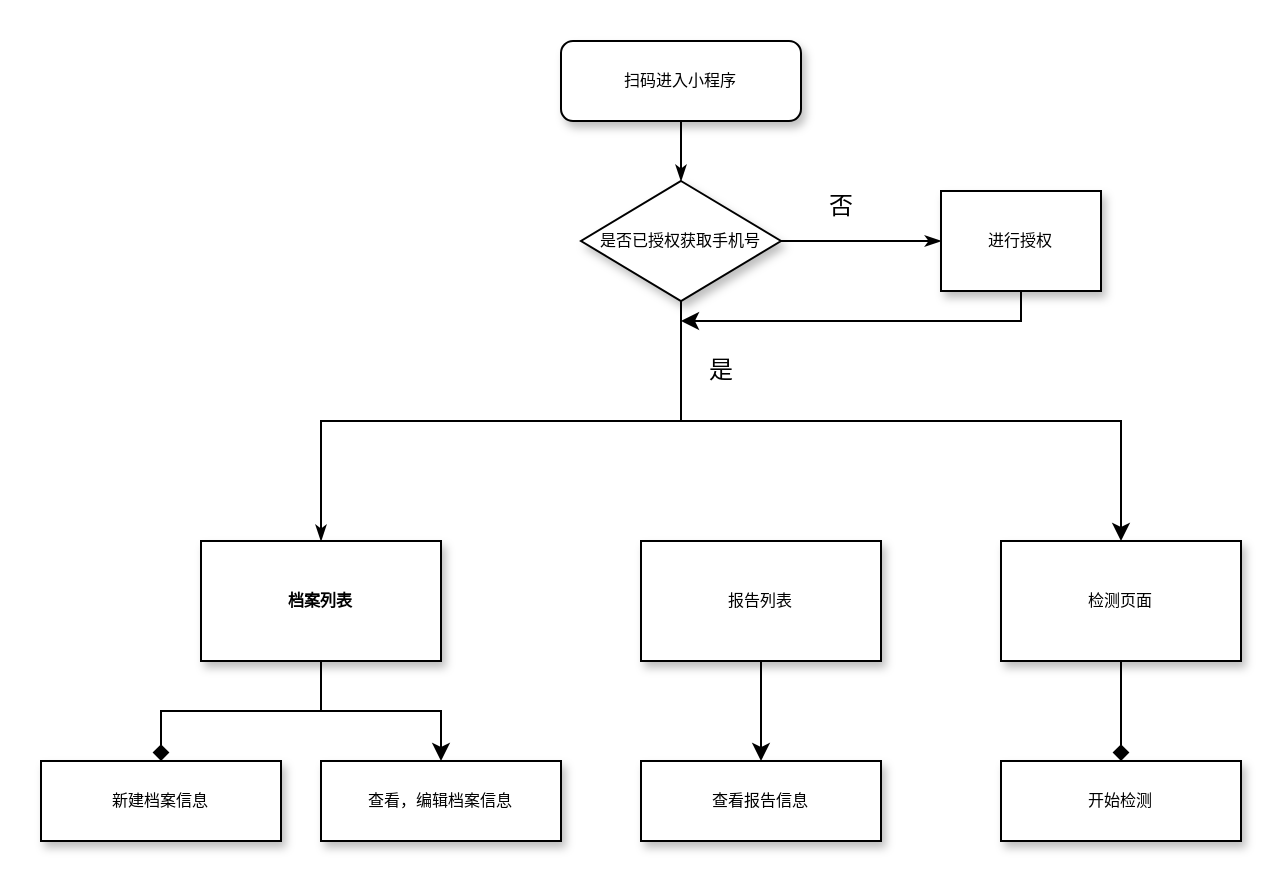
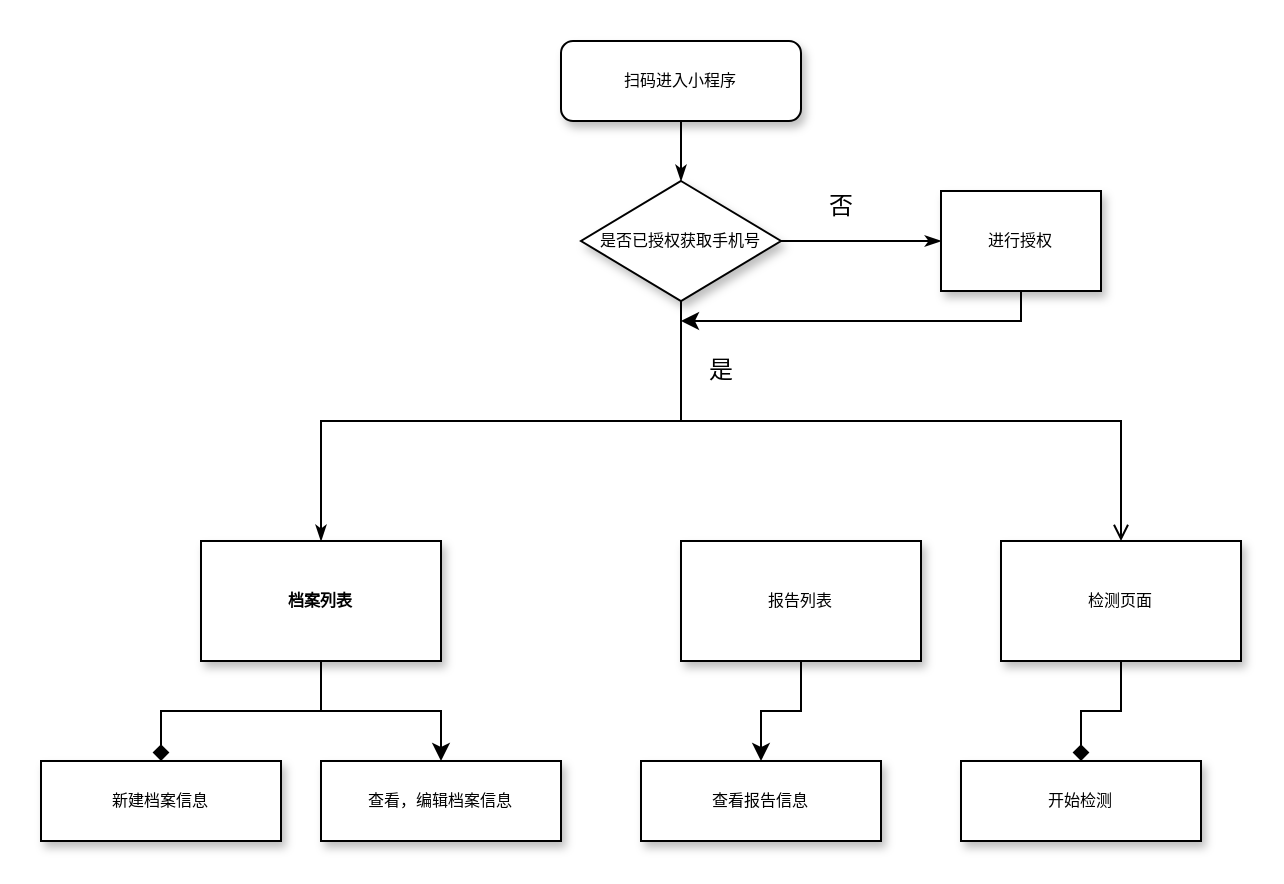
edge "是否已授权获取手机号" -> "检测页面": arrowhead classic -> open
node "报告列表": moved (761, 601) -> (801, 601)
node "开始检测": moved (1121, 801) -> (1081, 801)
